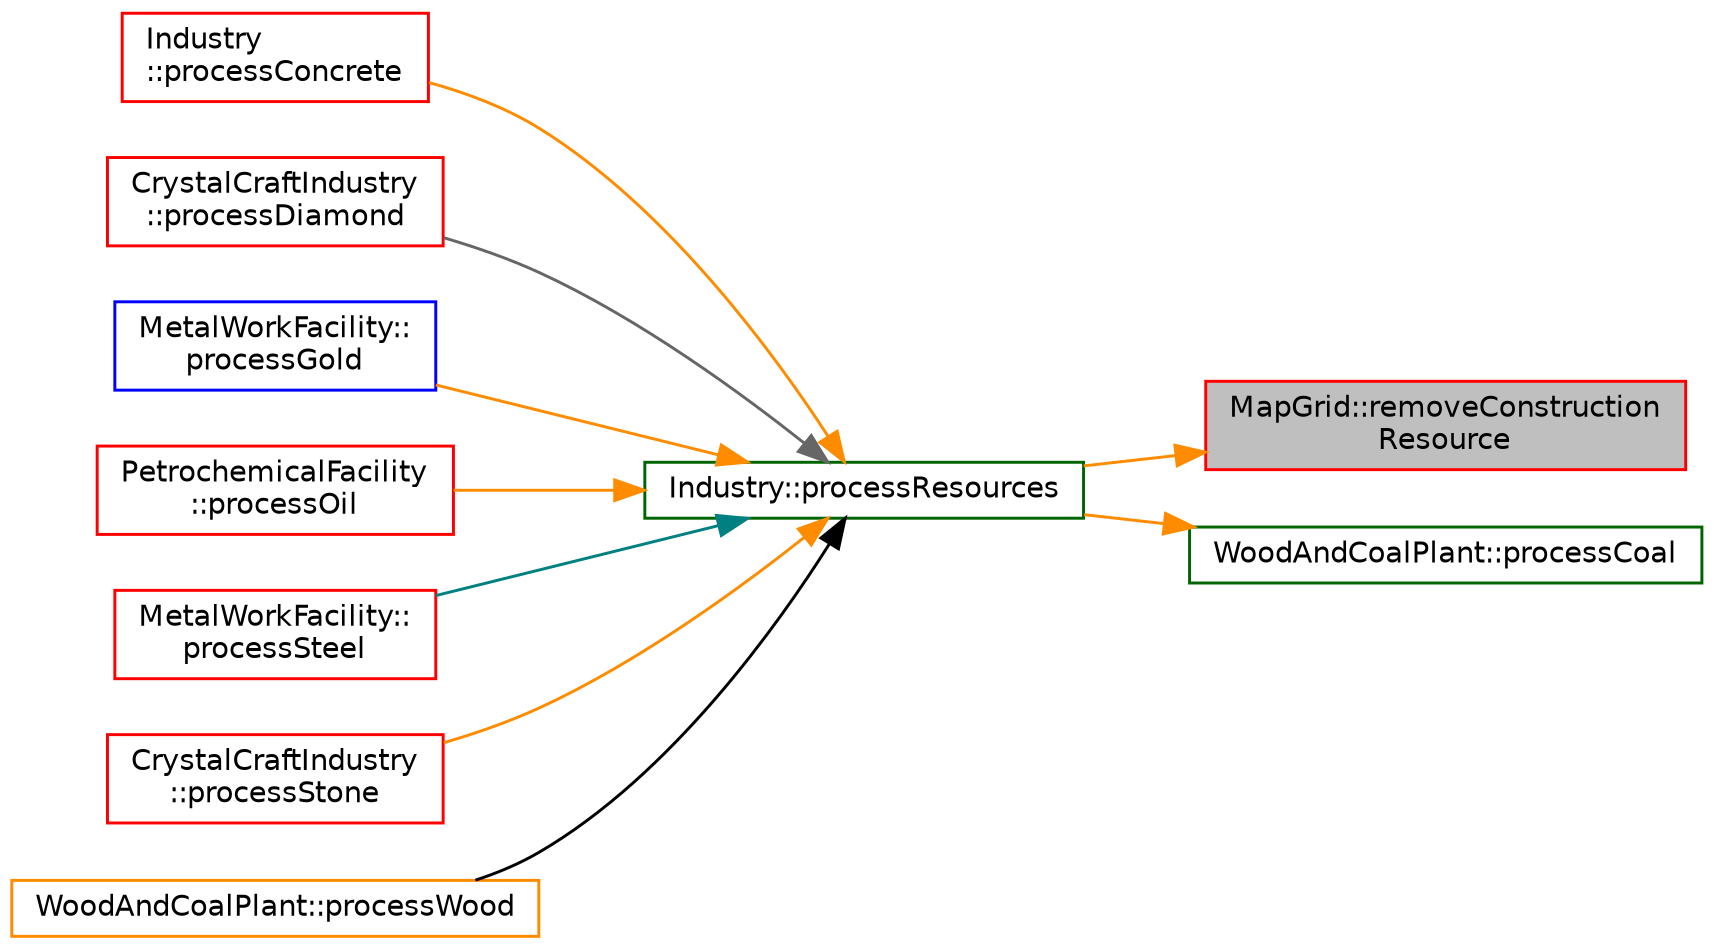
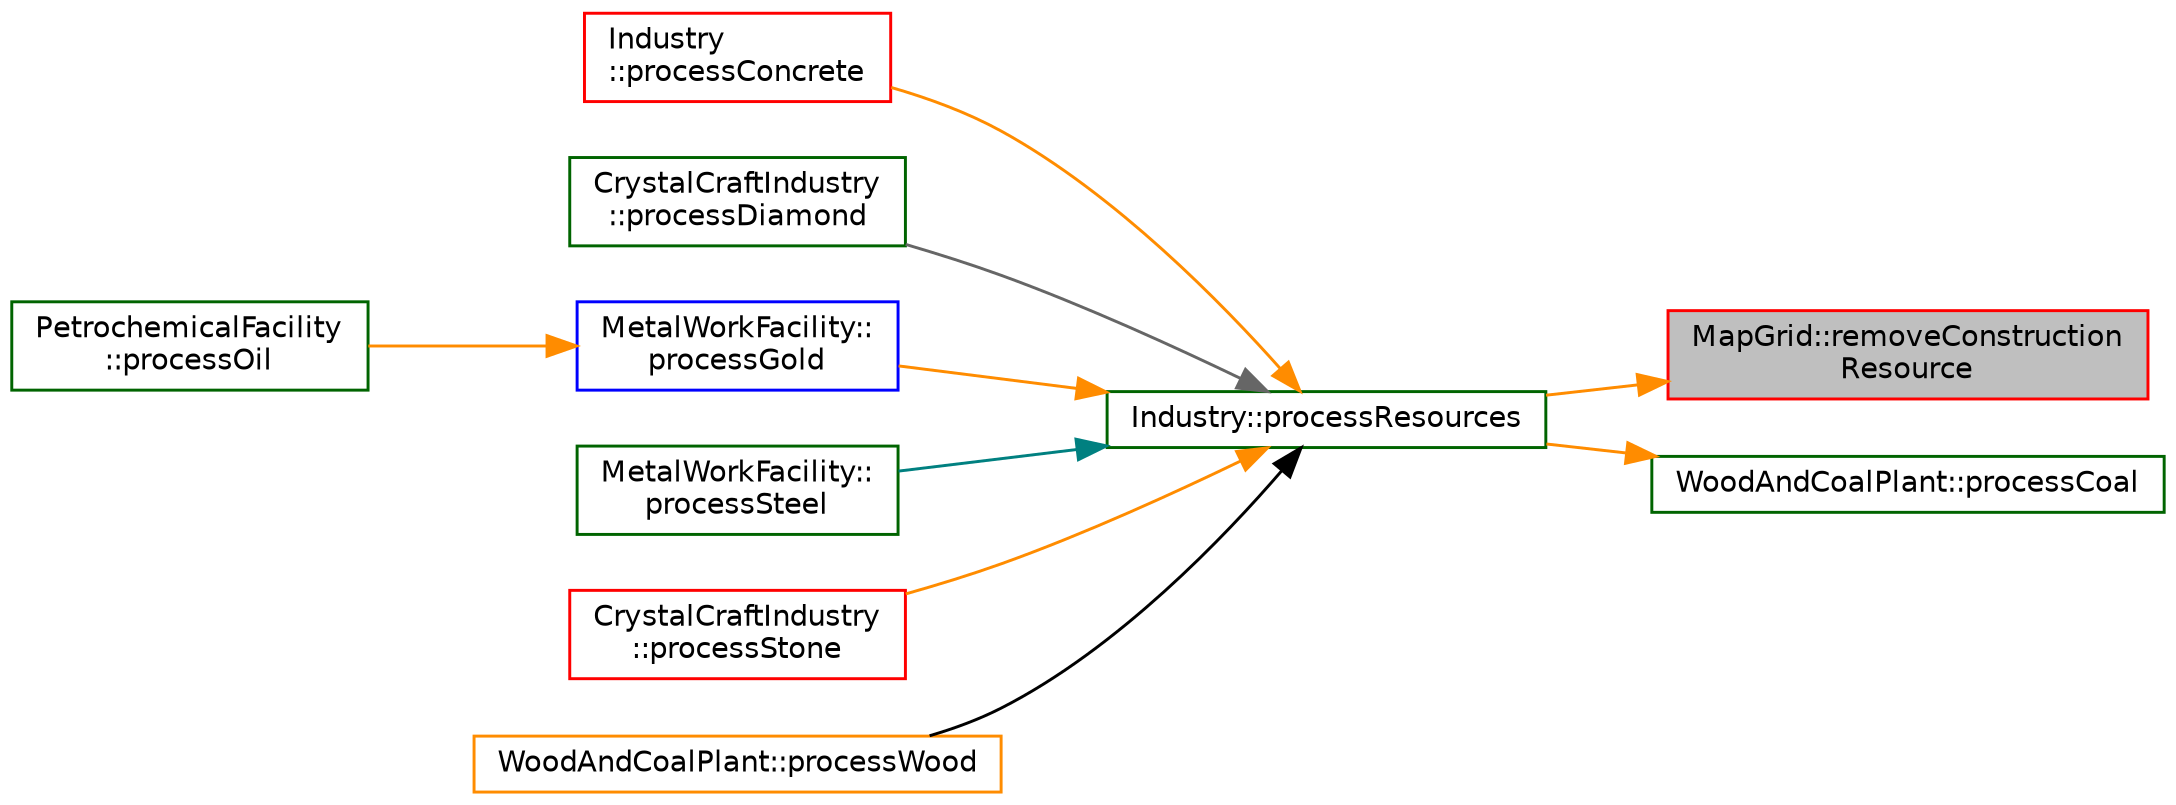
node "CrystalCraftIndustry ::processDiamond": color red -> darkgreen
node "PetrochemicalFacility ::processOil": color red -> darkgreen
edge "PetrochemicalFacility ::processOil" -> "Industry::processResources": now "PetrochemicalFacility ::processOil" -> "MetalWorkFacility:: processGold"
node "MetalWorkFacility:: processSteel": color red -> darkgreen
